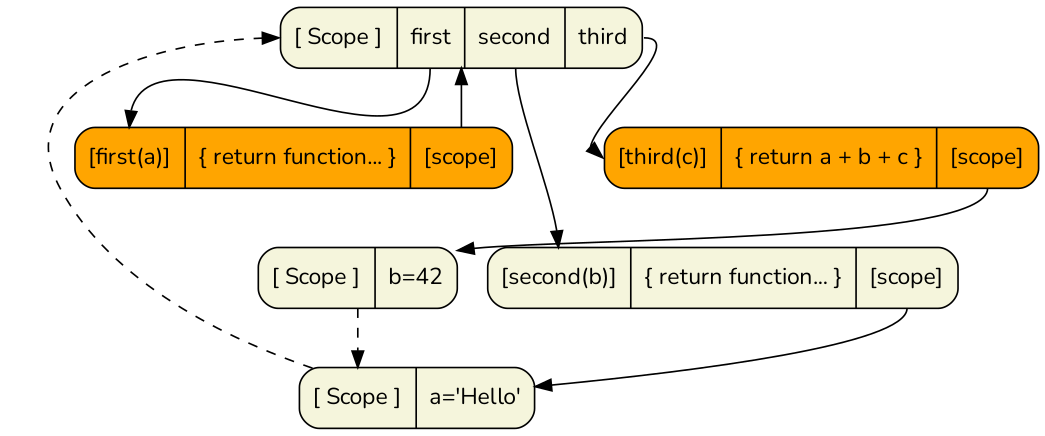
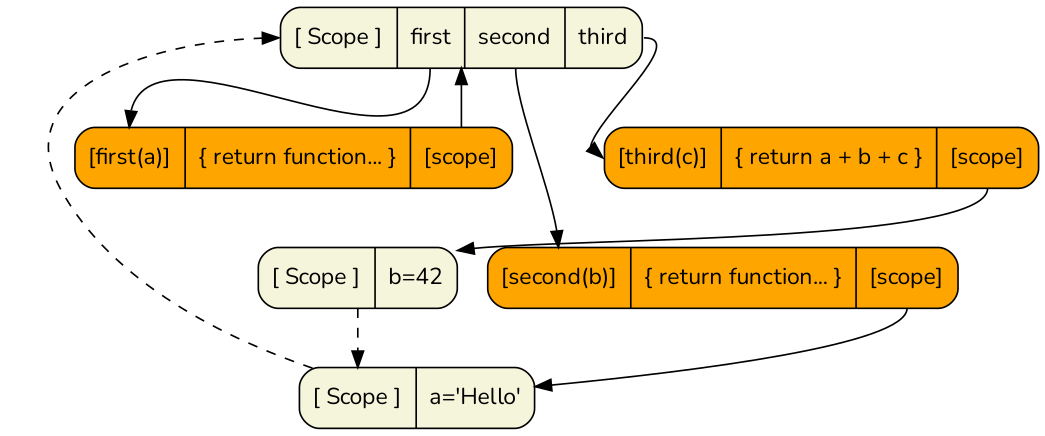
node "[second(b)]": fillcolor beige -> orange
